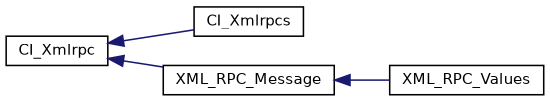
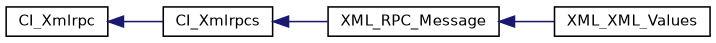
edge "XML_RPC_Message" -> "CI_Xmlrpc": now "XML_RPC_Message" -> "CI_Xmlrpcs"
node "XML_RPC_Values": label "XML_RPC_Values" -> "XML_XML_Values"
